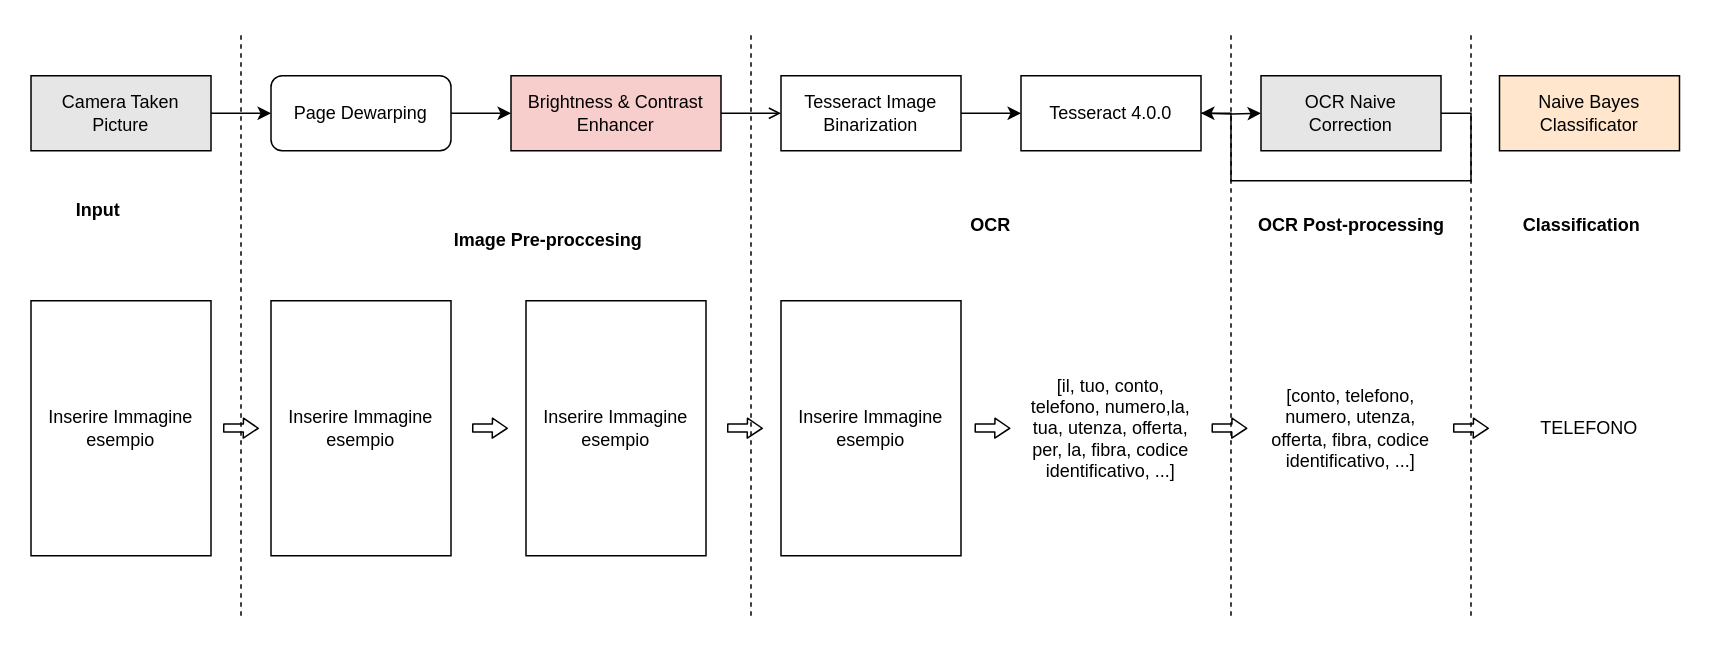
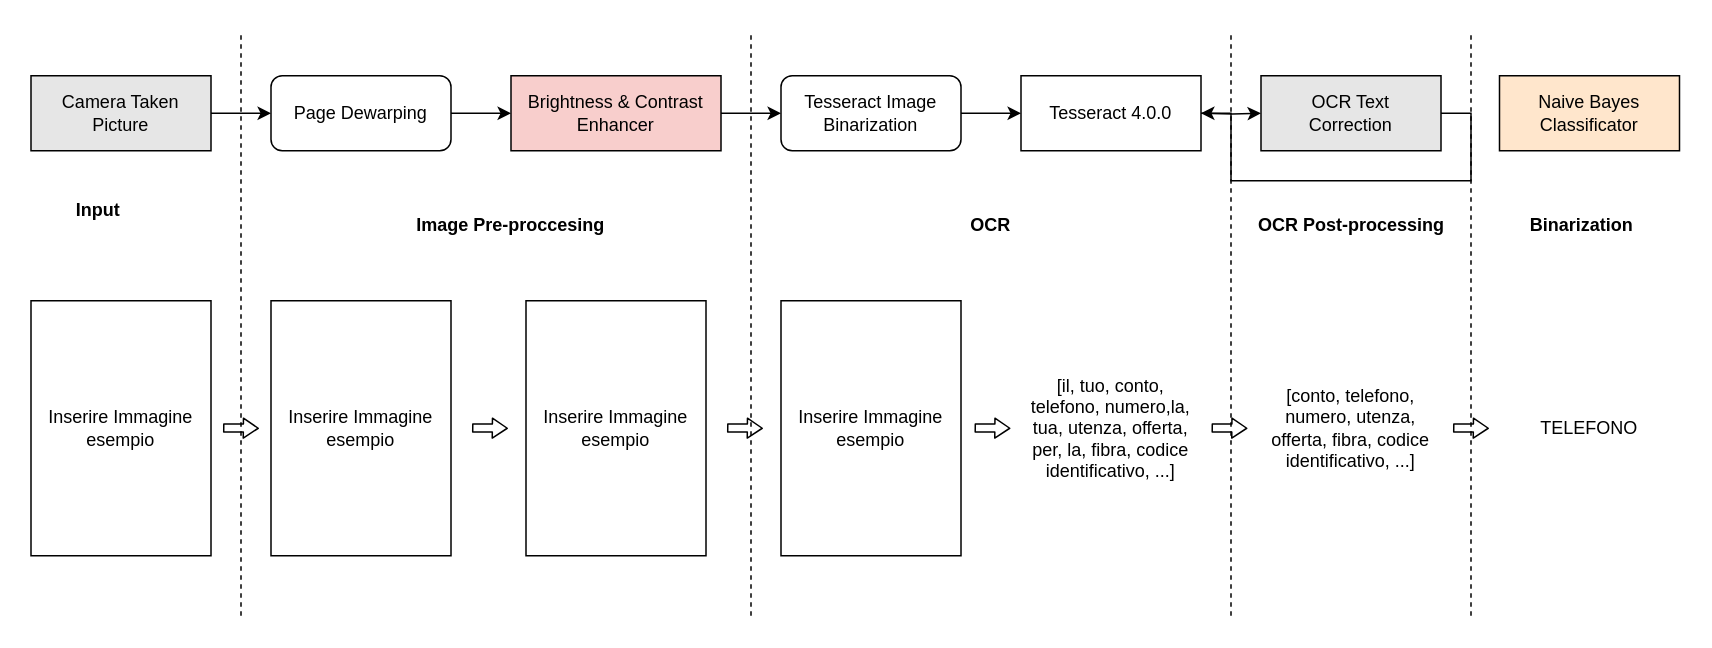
edge "Brightness & Contrast Enhancer" -> "Tesseract Image Binarization": arrowhead open -> classic
node "Tesseract Image Binarization": shape rectangle -> rounded rectangle
node "OCR Naive Correction": label "OCR Naive Correction" -> "OCR Text Correction"
node "Classification": label "Classification" -> "Binarization"
node "Image Pre-proccesing": moved (548, 241) -> (511, 226)
